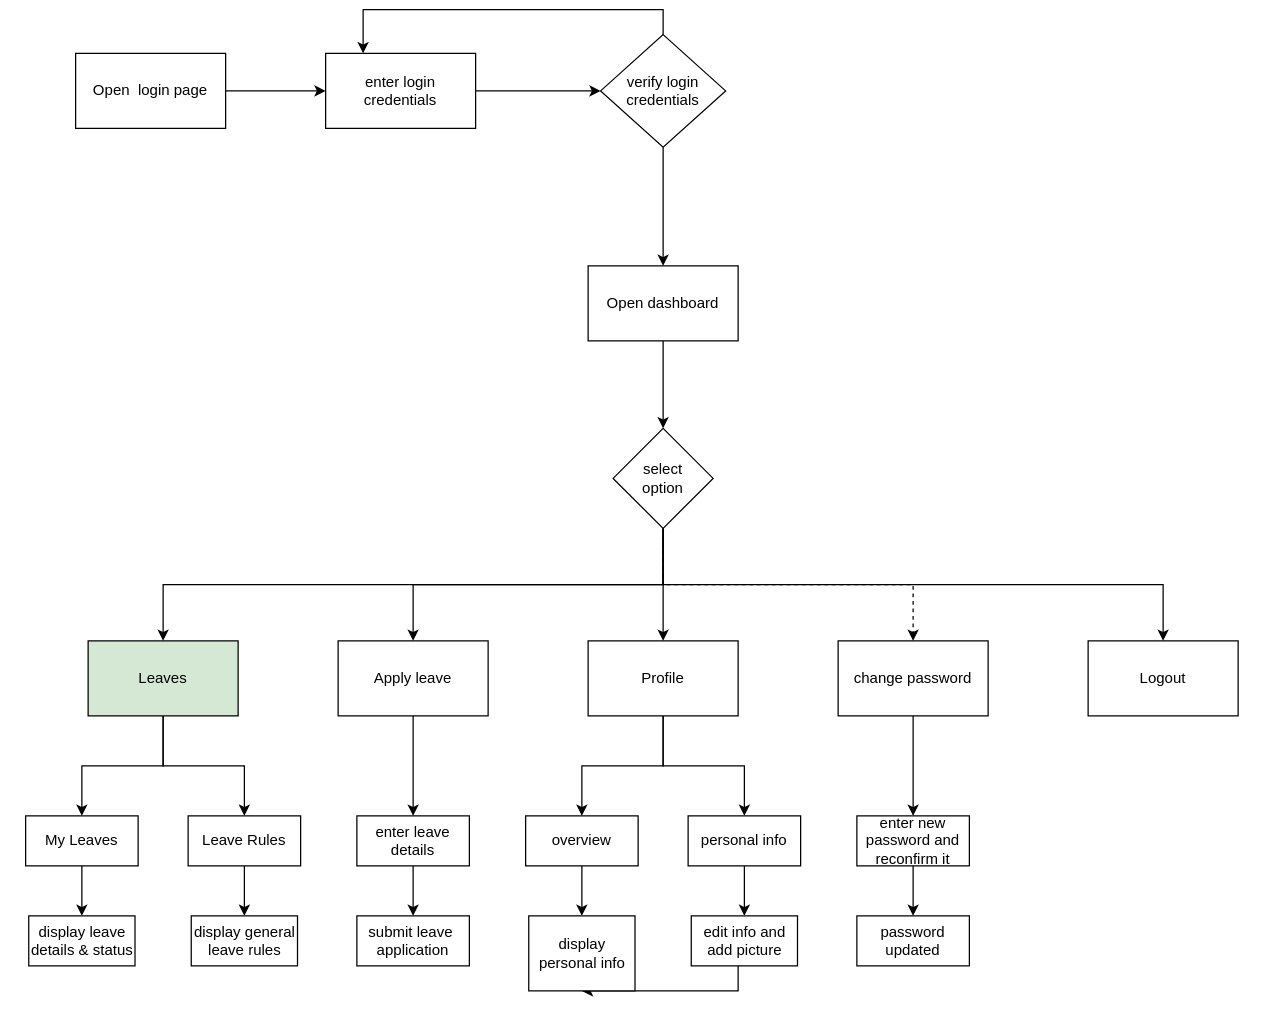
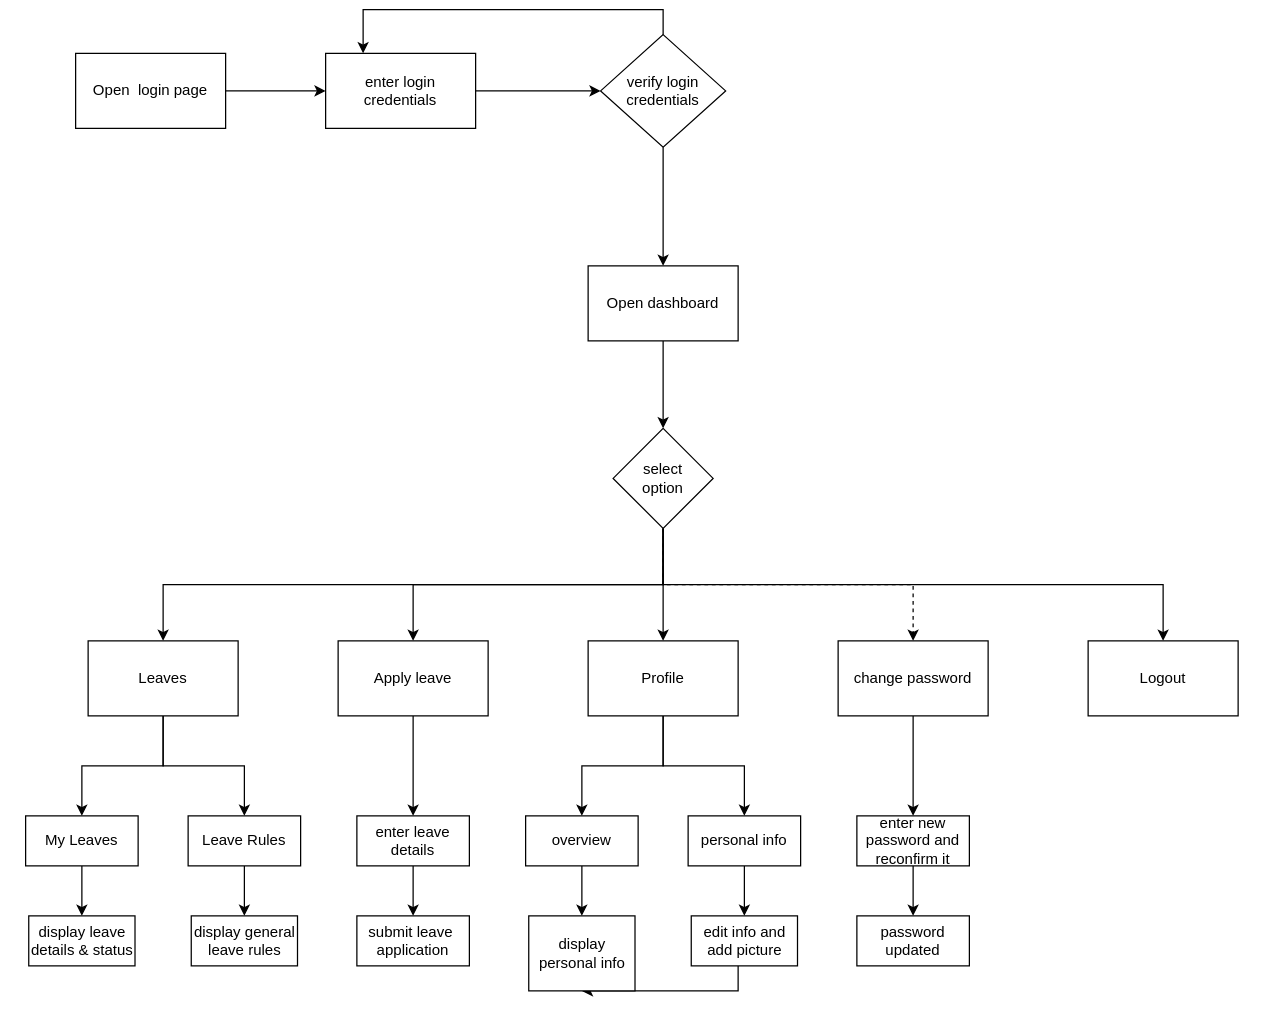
node "Leaves": fillcolor #d5e8d4 -> #ffffff
